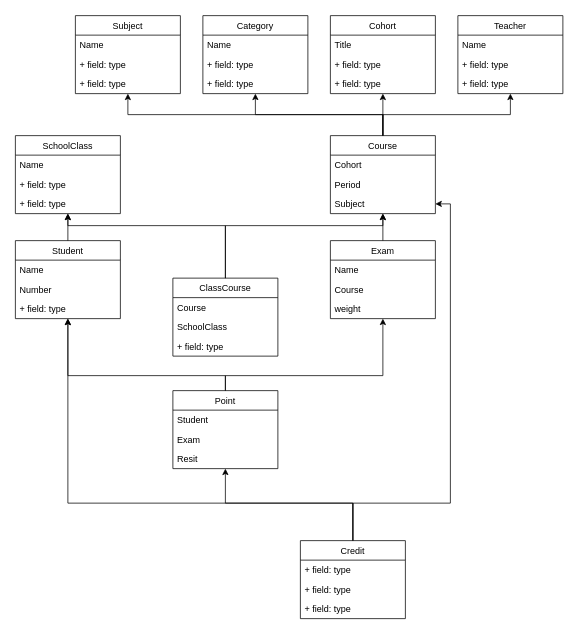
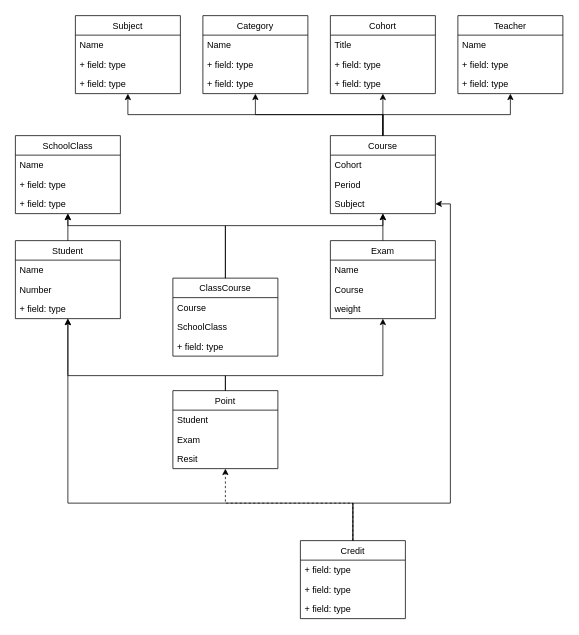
edge "Credit" -> "Point": style solid -> dashed
